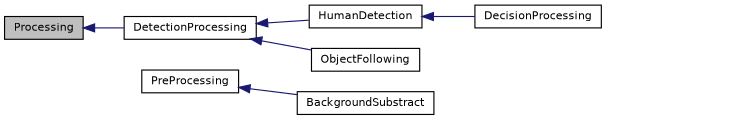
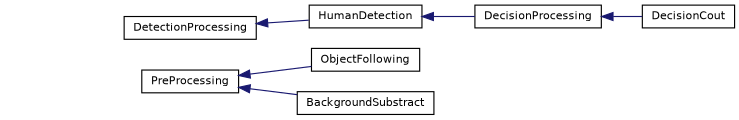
node "DecisionCout": added
node "Processing": removed
edge "ObjectFollowing" -> "DetectionProcessing": now "ObjectFollowing" -> "PreProcessing"
